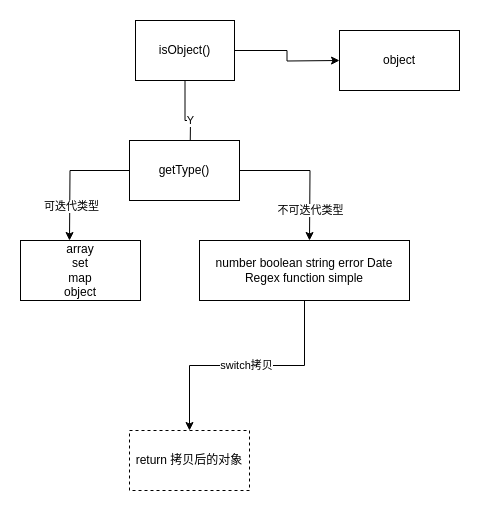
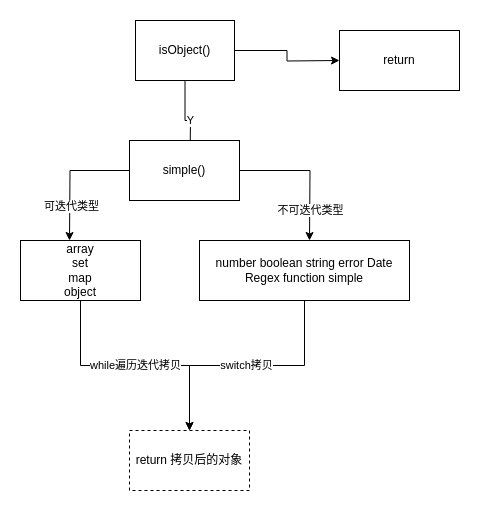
node "object": label "object" -> "return"
node "getType()": label "getType()" -> "simple()"
edge "array set map object" -> "return 拷贝后的对象": added, label "while遍历迭代拷贝"
